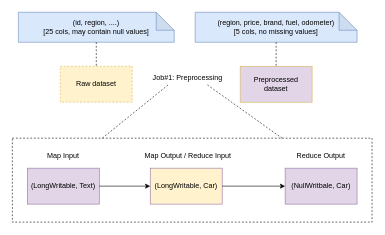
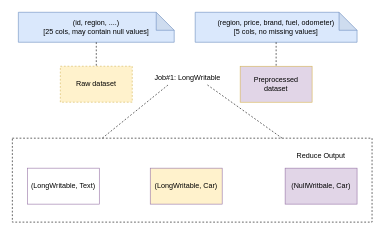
node "Job#1: Preprocessing": label "Job#1: Preprocessing" -> "Job#1: LongWritable"
node "Map Input": removed
node "Map Output / Reduce Input": removed
node "(LongWritable, Text)": fillcolor #e1d5e7 -> #ffffff
edge "(LongWritable, Text)" -> "(LongWritable, Car)": removed
edge "(LongWritable, Car)" -> "(NullWritbale, Car)": removed
